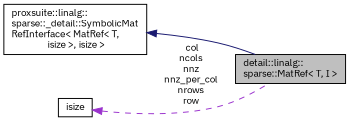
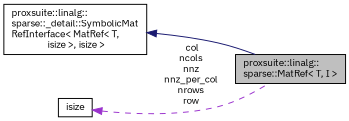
node "detail::linalg:: sparse::MatRef< T, I >": label "detail::linalg:: sparse::MatRef< T, I >" -> "proxsuite::linalg:: sparse::MatRef< T, I >"
